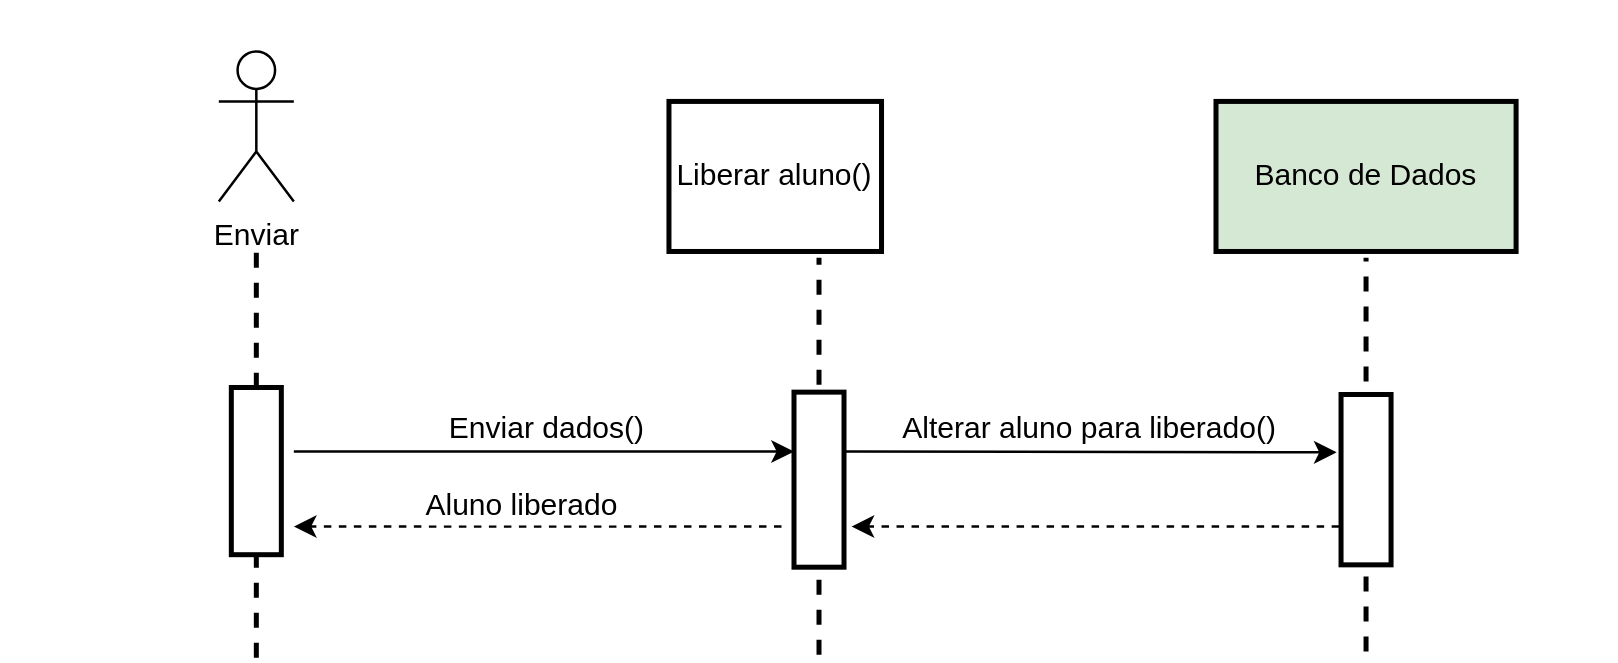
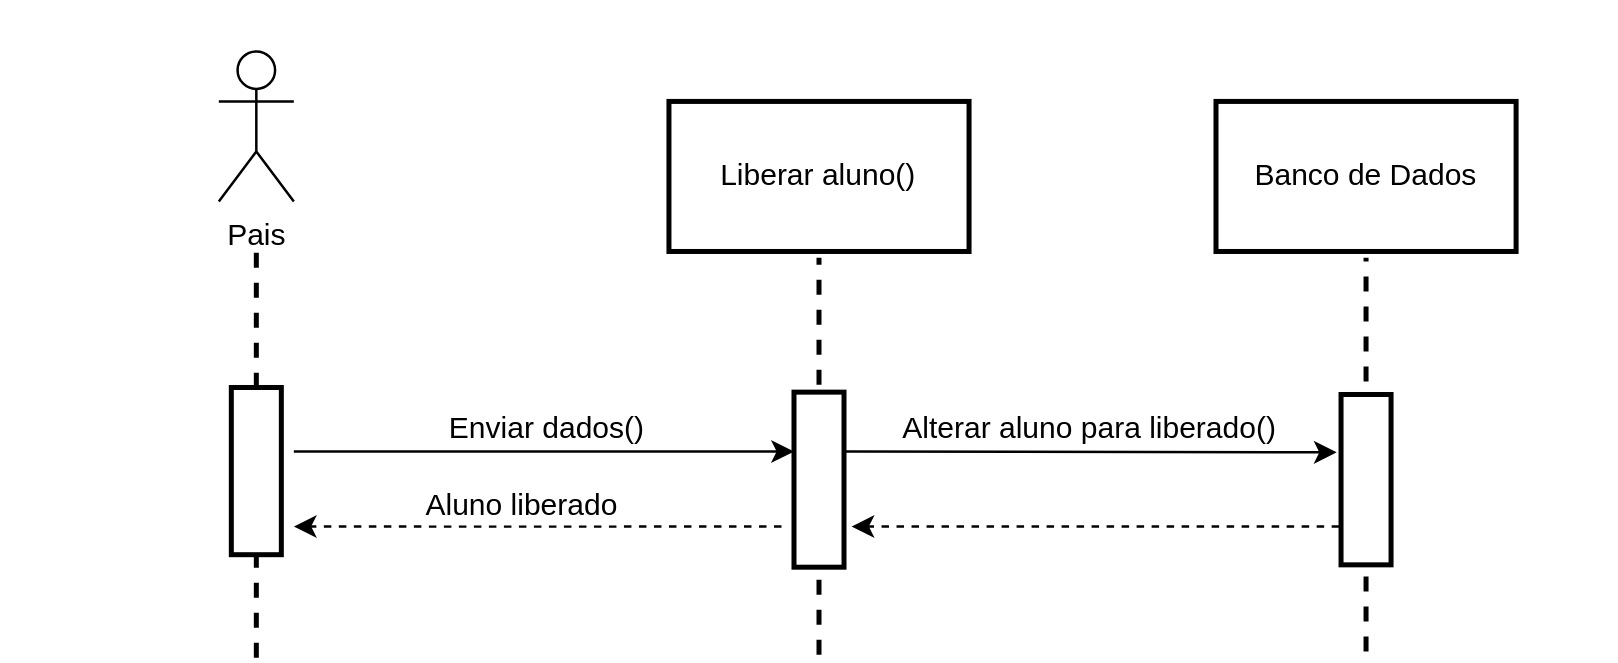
node "Liberar aluno()": size 213x150 -> 300x150
node "Banco de Dados": fillcolor #d5e8d4 -> #ffffff
node "Enviar": label "Enviar" -> "Pais"
